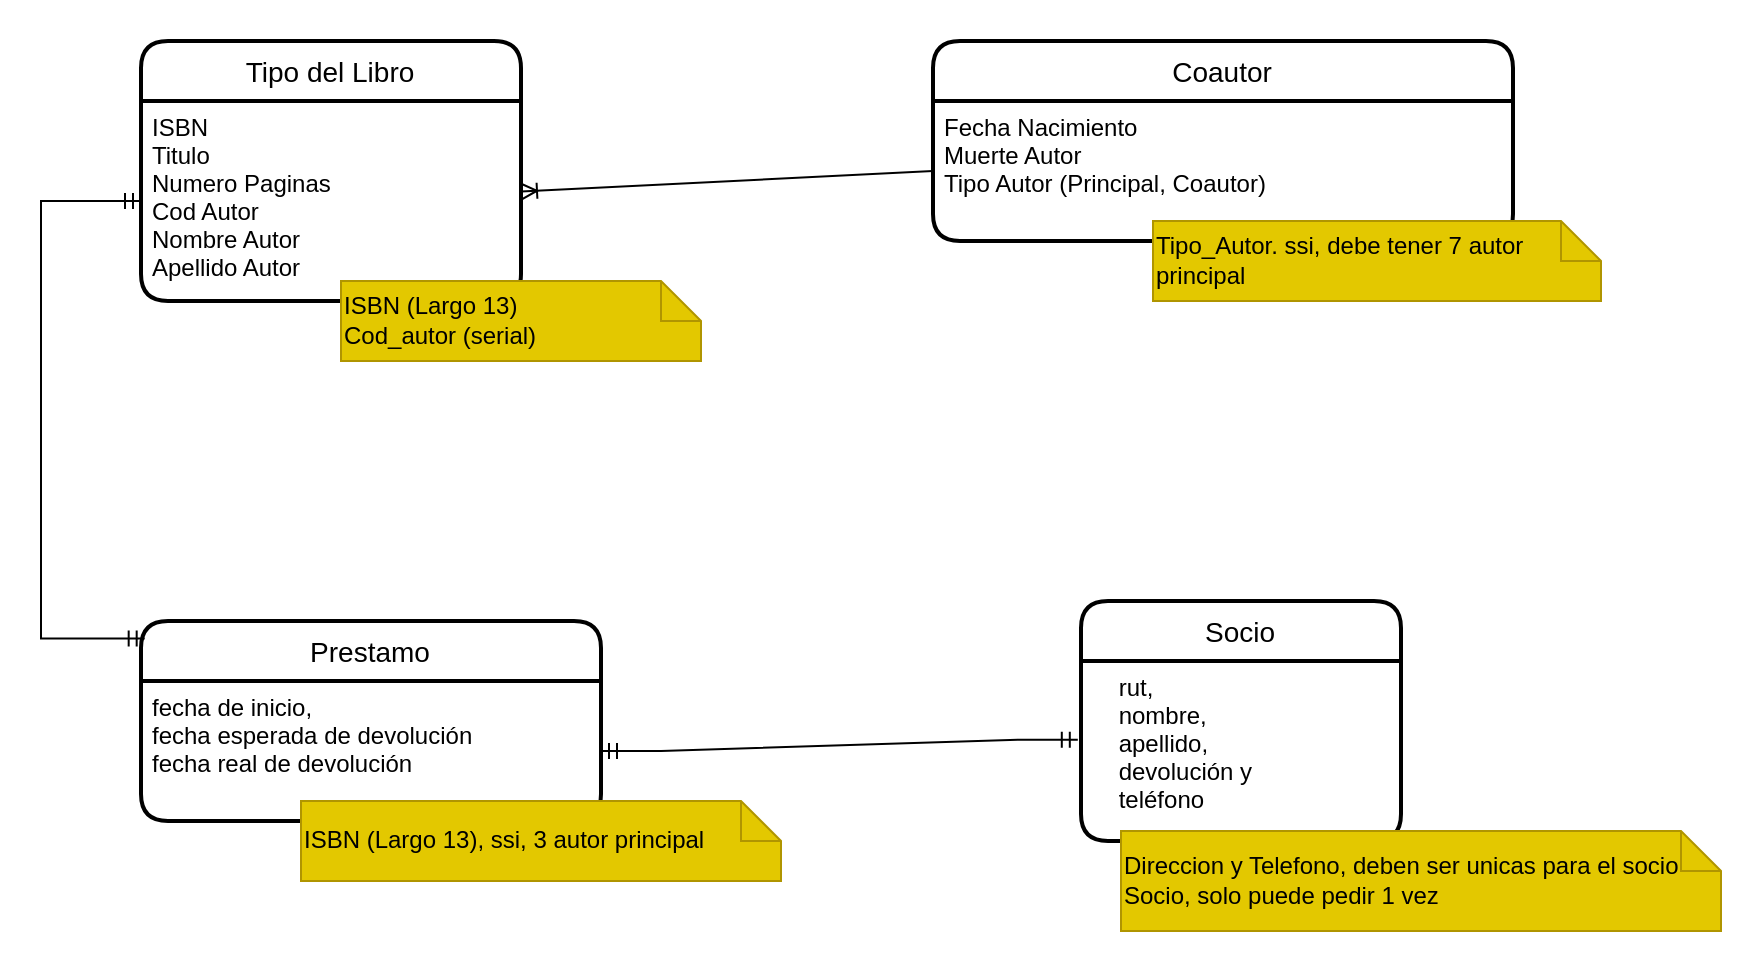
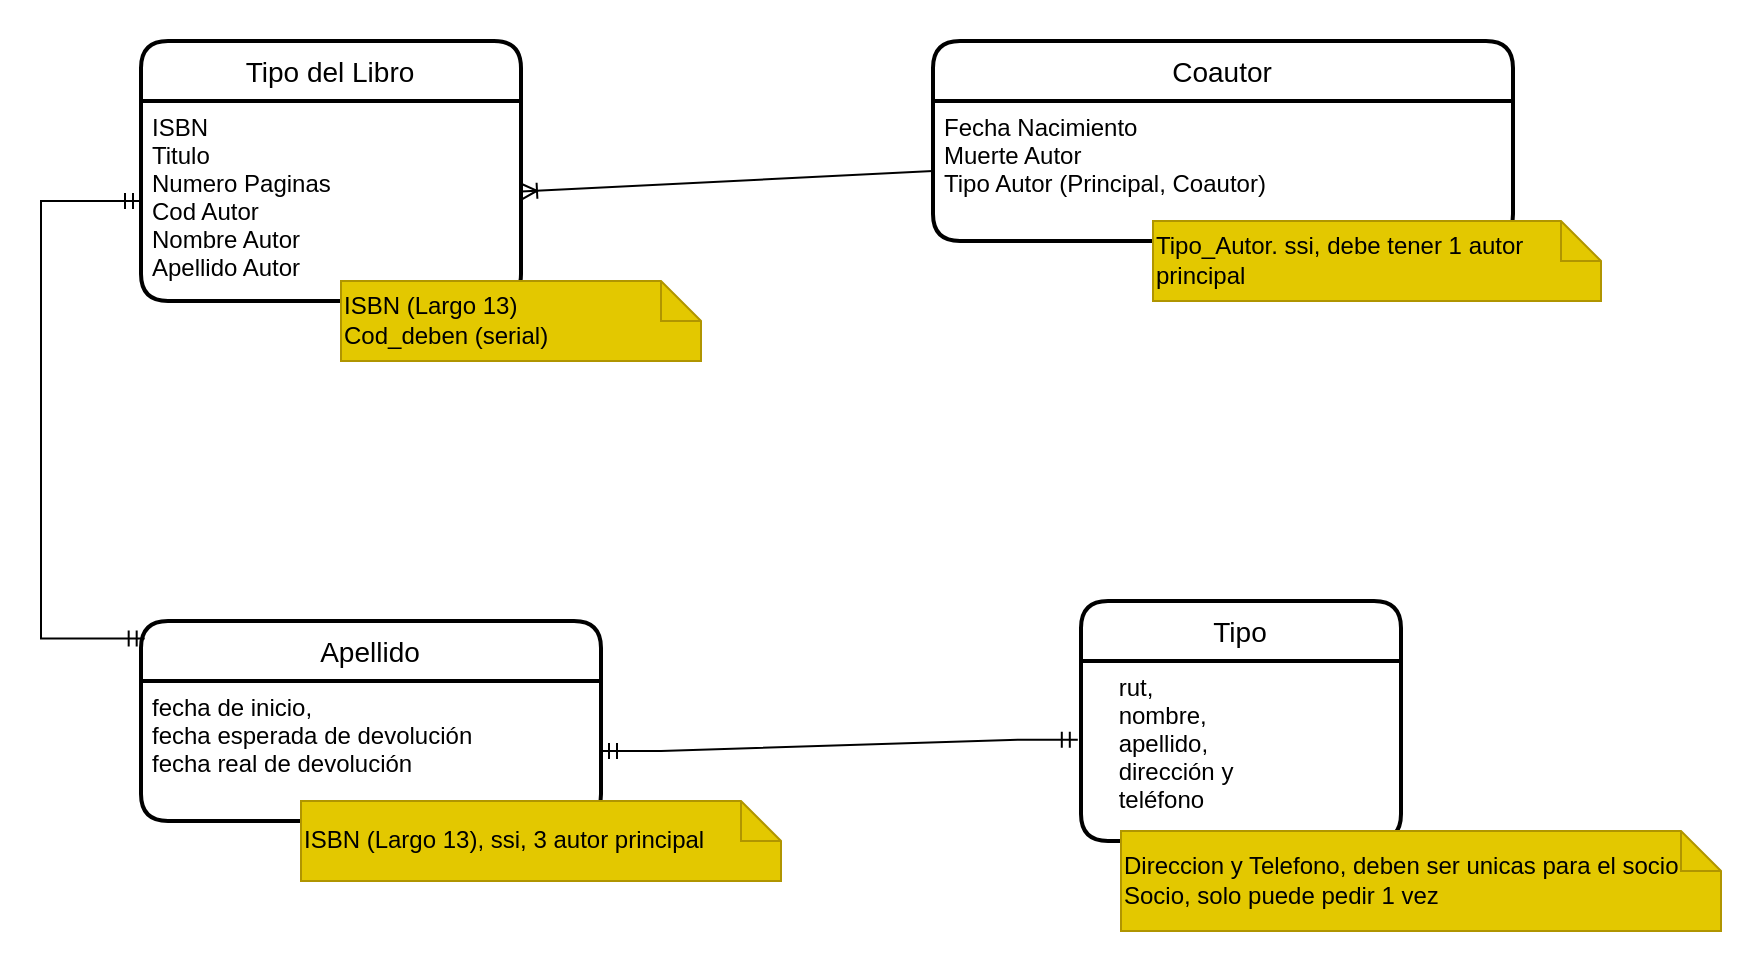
node "Tipo_Autor. ssi, debe tener 7 autor principal": label "Tipo_Autor. ssi, debe tener 7 autor principal" -> "Tipo_Autor. ssi, debe tener 1 autor principal"
node "ISBN (Largo 13) Cod_autor (serial)": label "ISBN (Largo 13) Cod_autor (serial)" -> "ISBN (Largo 13) Cod_deben (serial)"
node "Socio": label "Socio" -> "Tipo"
node "Prestamo": label "Prestamo" -> "Apellido"
node "rut, nombre, apellido, devolución y teléfono": label "rut, nombre, apellido, devolución y teléfono" -> "rut, nombre, apellido, dirección y teléfono"
